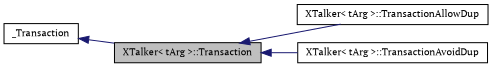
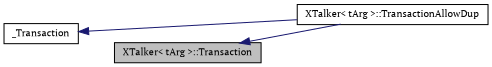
edge "XTalker< tArg >::Transaction" -> "_Transaction": now "XTalker< tArg >::TransactionAllowDup" -> "_Transaction"
node "XTalker< tArg >::TransactionAvoidDup": removed
